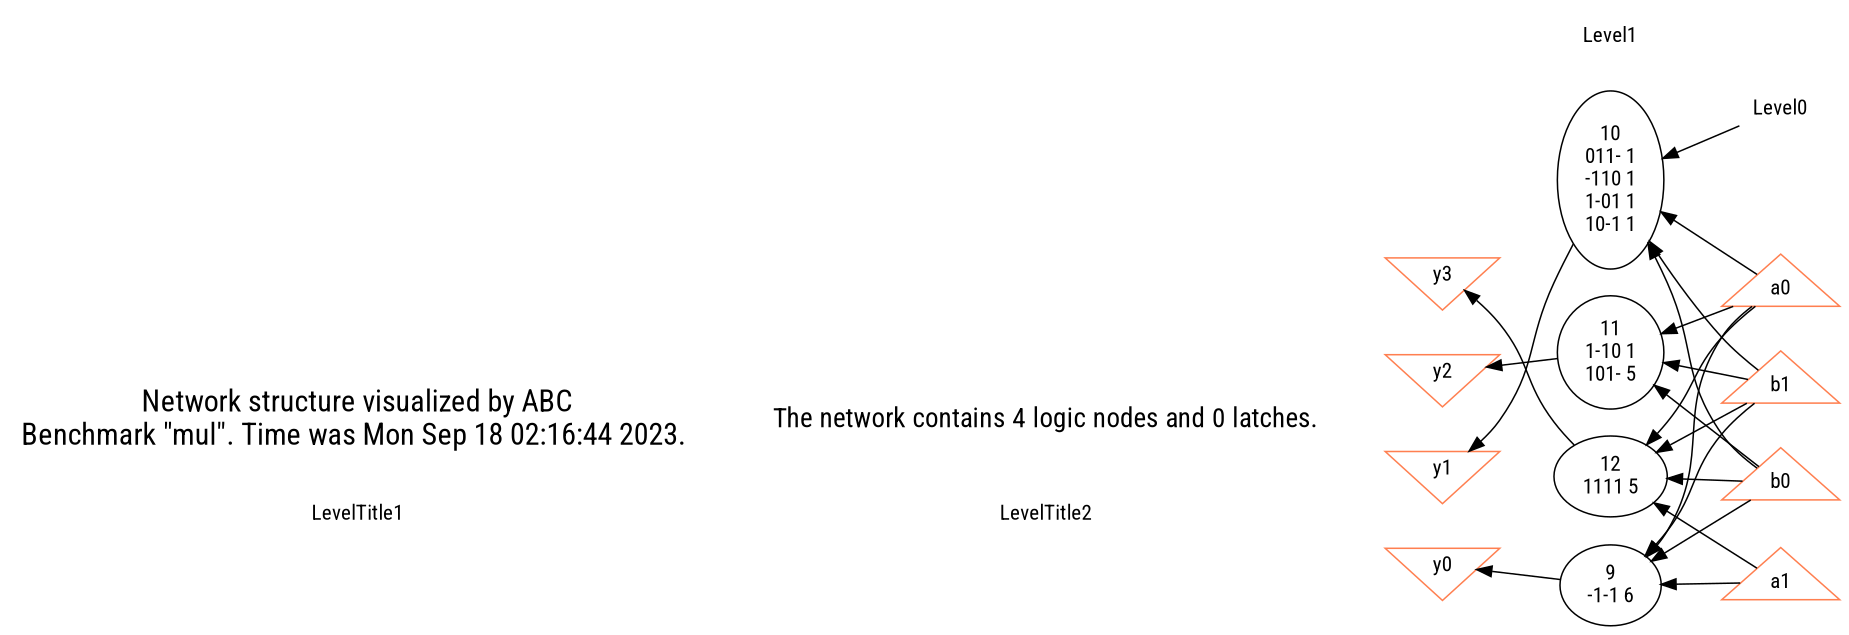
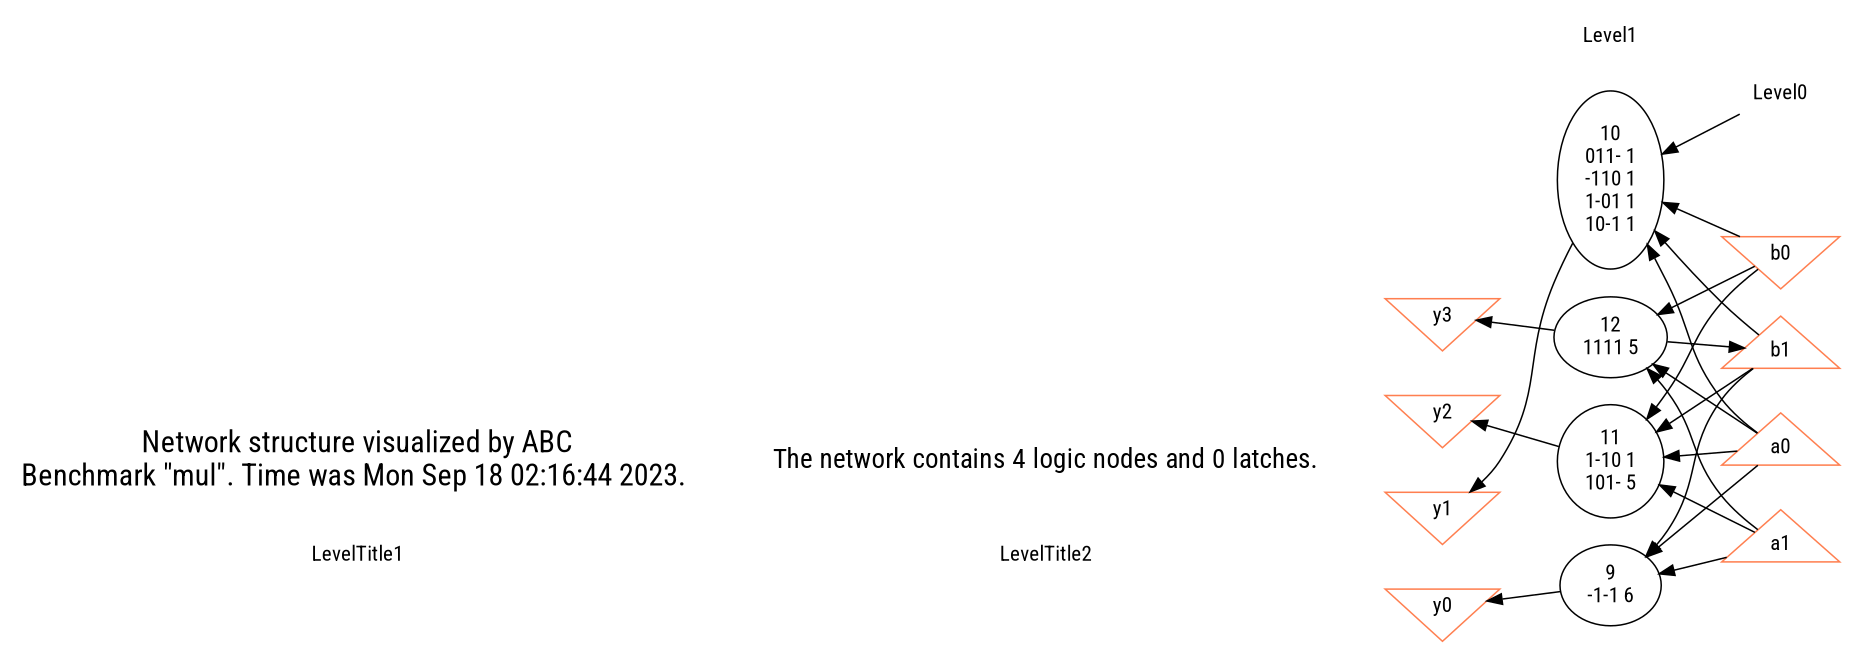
edge "b1" -> "12 1111 5": reversed
node "b0": shape triangle -> invtriangle
edge "a1" -> "11 1-10 1 101- 5": added
edge "b0" -> "9 -1-1 6": removed
